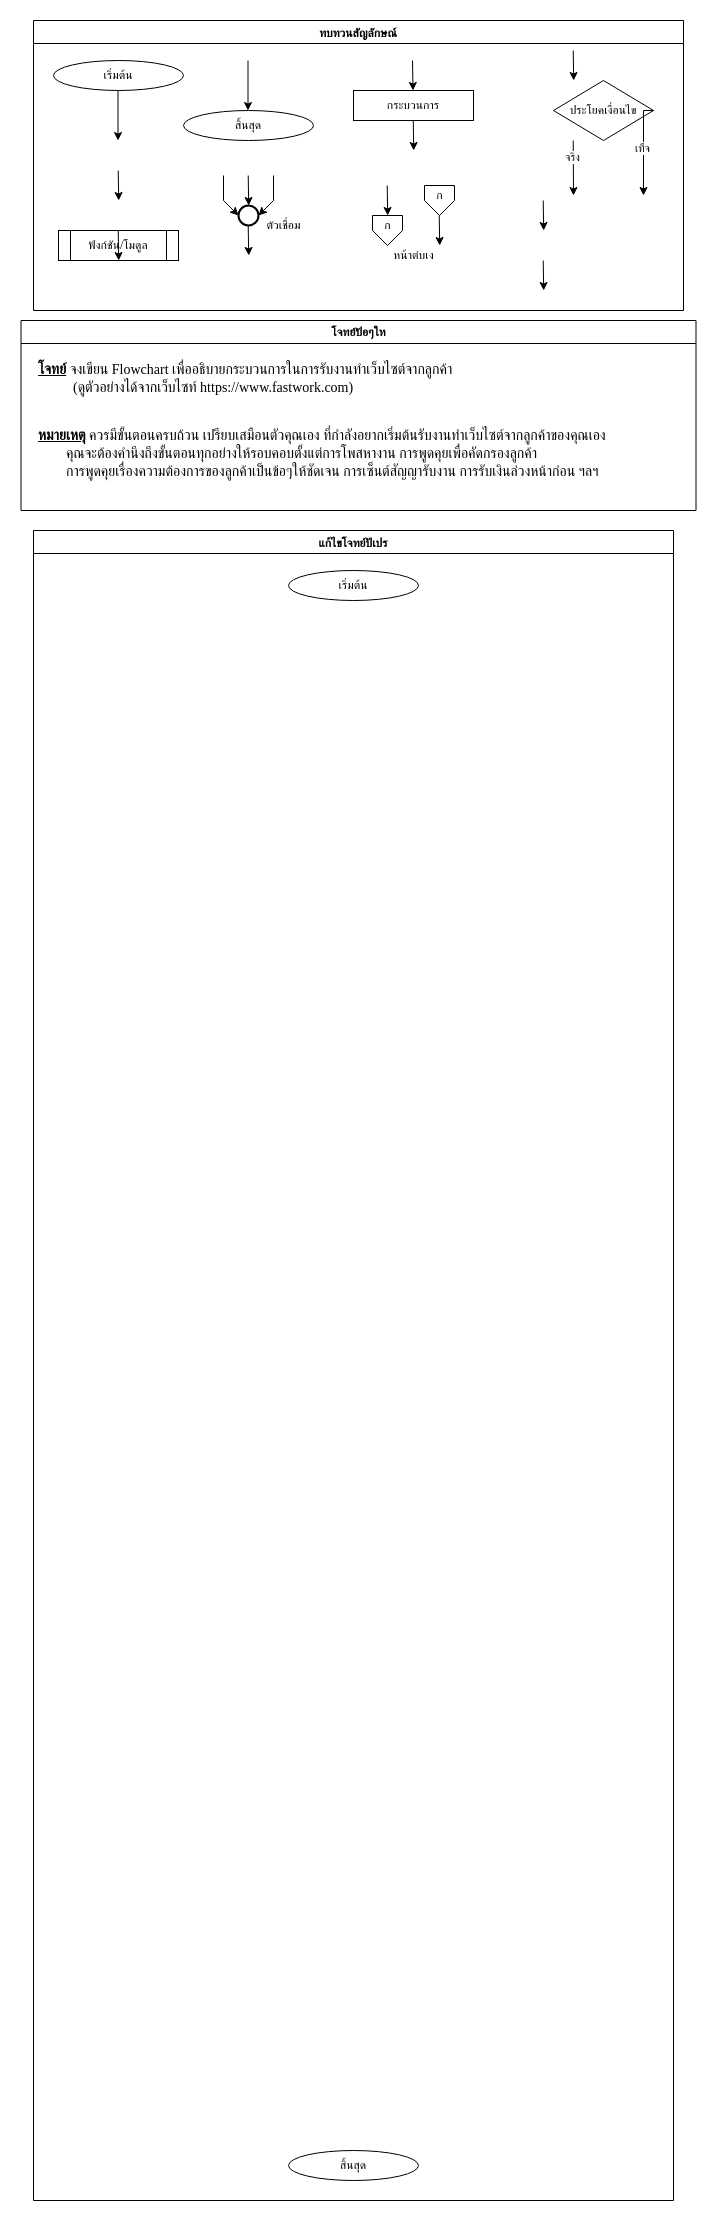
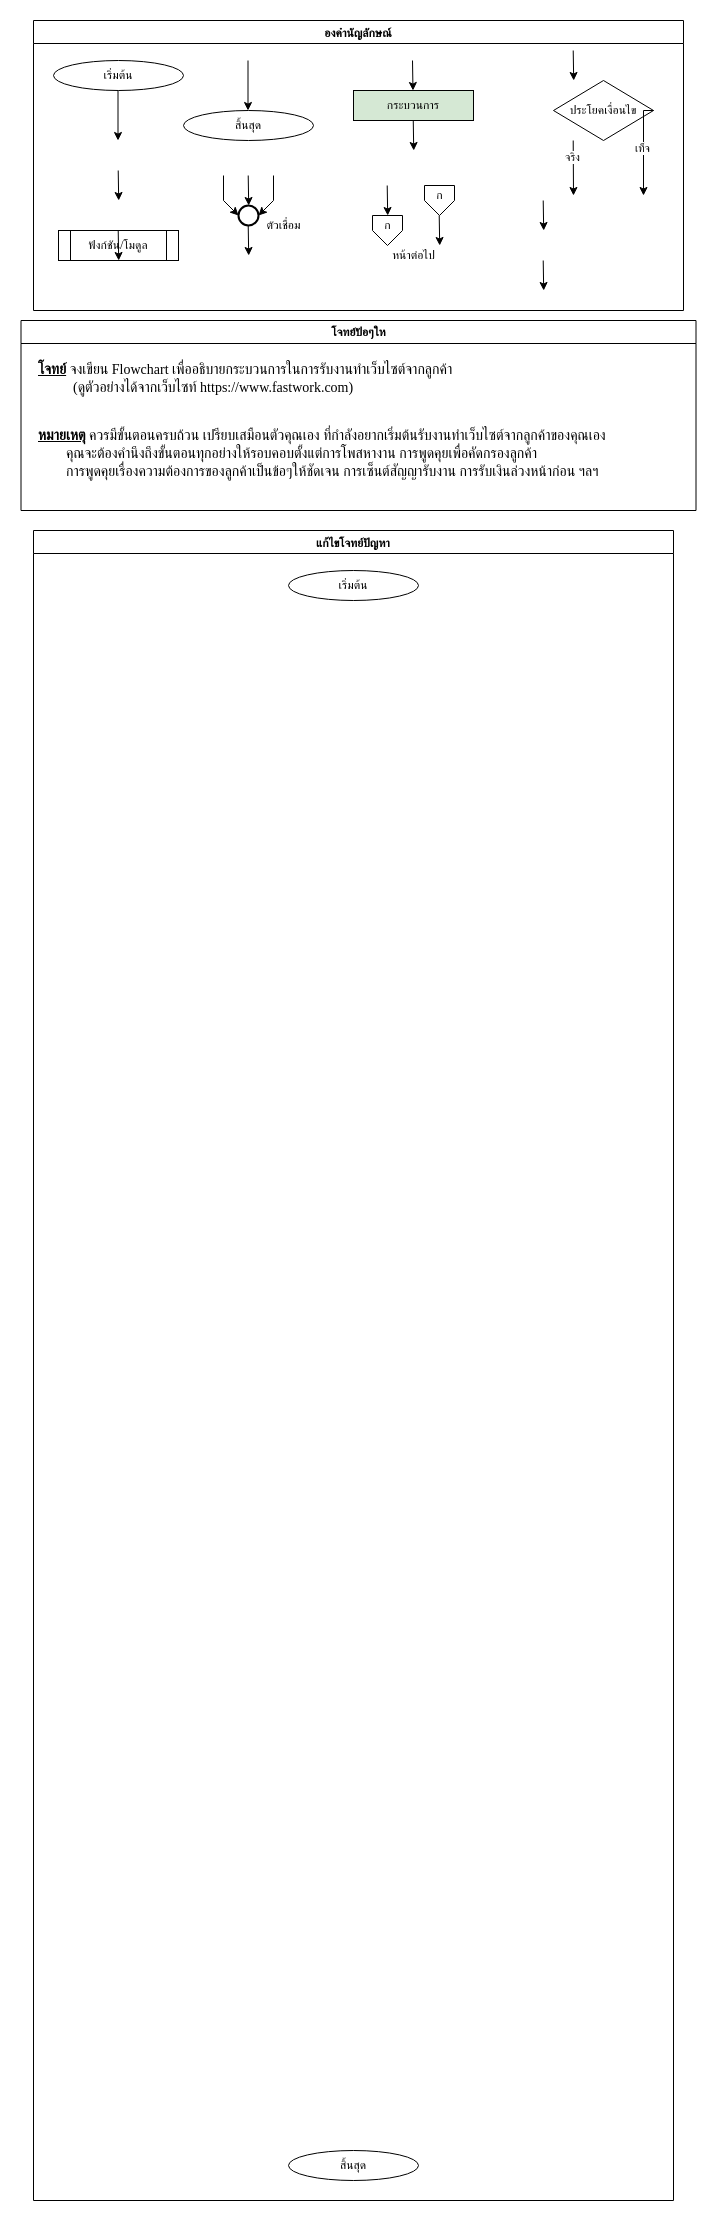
node "ทบทวนสัญลักษณ์": label "ทบทวนสัญลักษณ์" -> "องคำนัญลักษณ์"
node "กระบวนการ": fillcolor #ffffff -> #d5e8d4
node "หน้าต่บเง": label "หน้าต่บเง" -> "หน้าต่อไป"
node "แก้ไขโจทย์ปัเปร": label "แก้ไขโจทย์ปัเปร" -> "แก้ไขโจทย์ปัญหา"
